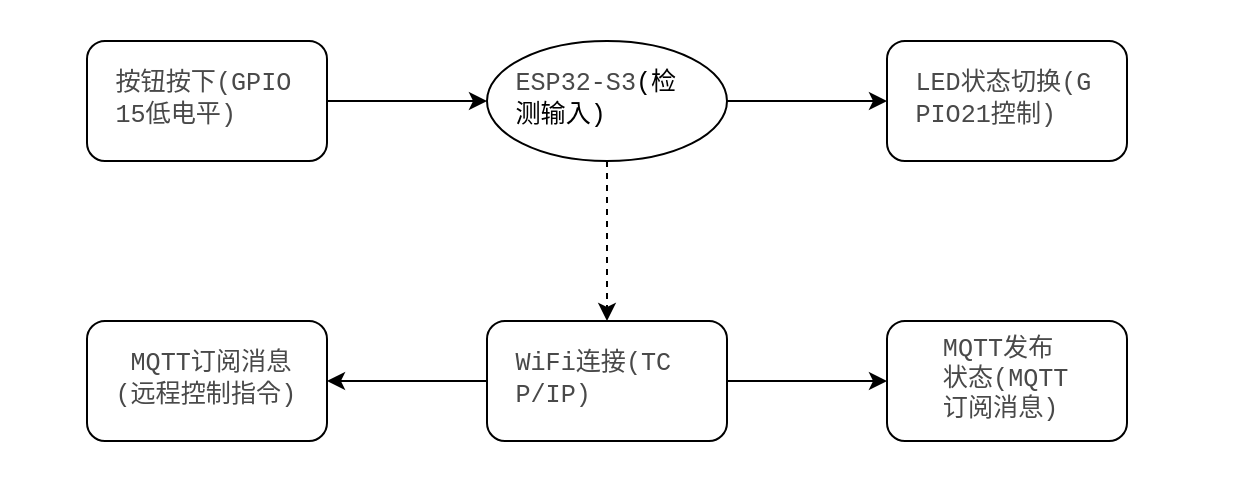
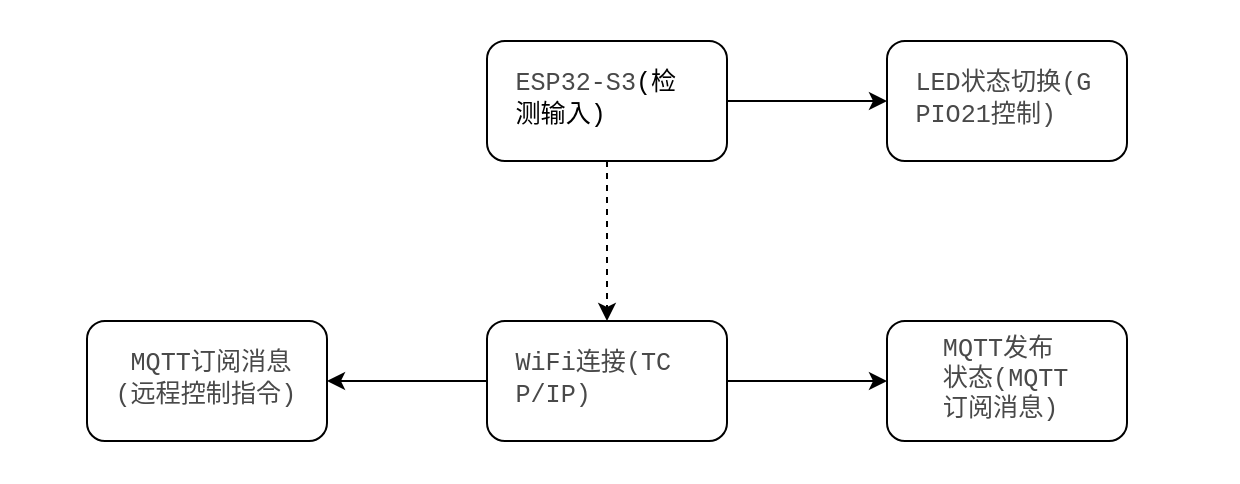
node "按钮按下(GPIO15低电平)": removed
edge "按钮按下(GPIO15低电平)" -> "ESP32-S3(检测输入)": removed
node "ESP32-S3(检测输入)": shape ellipse -> rounded rectangle
